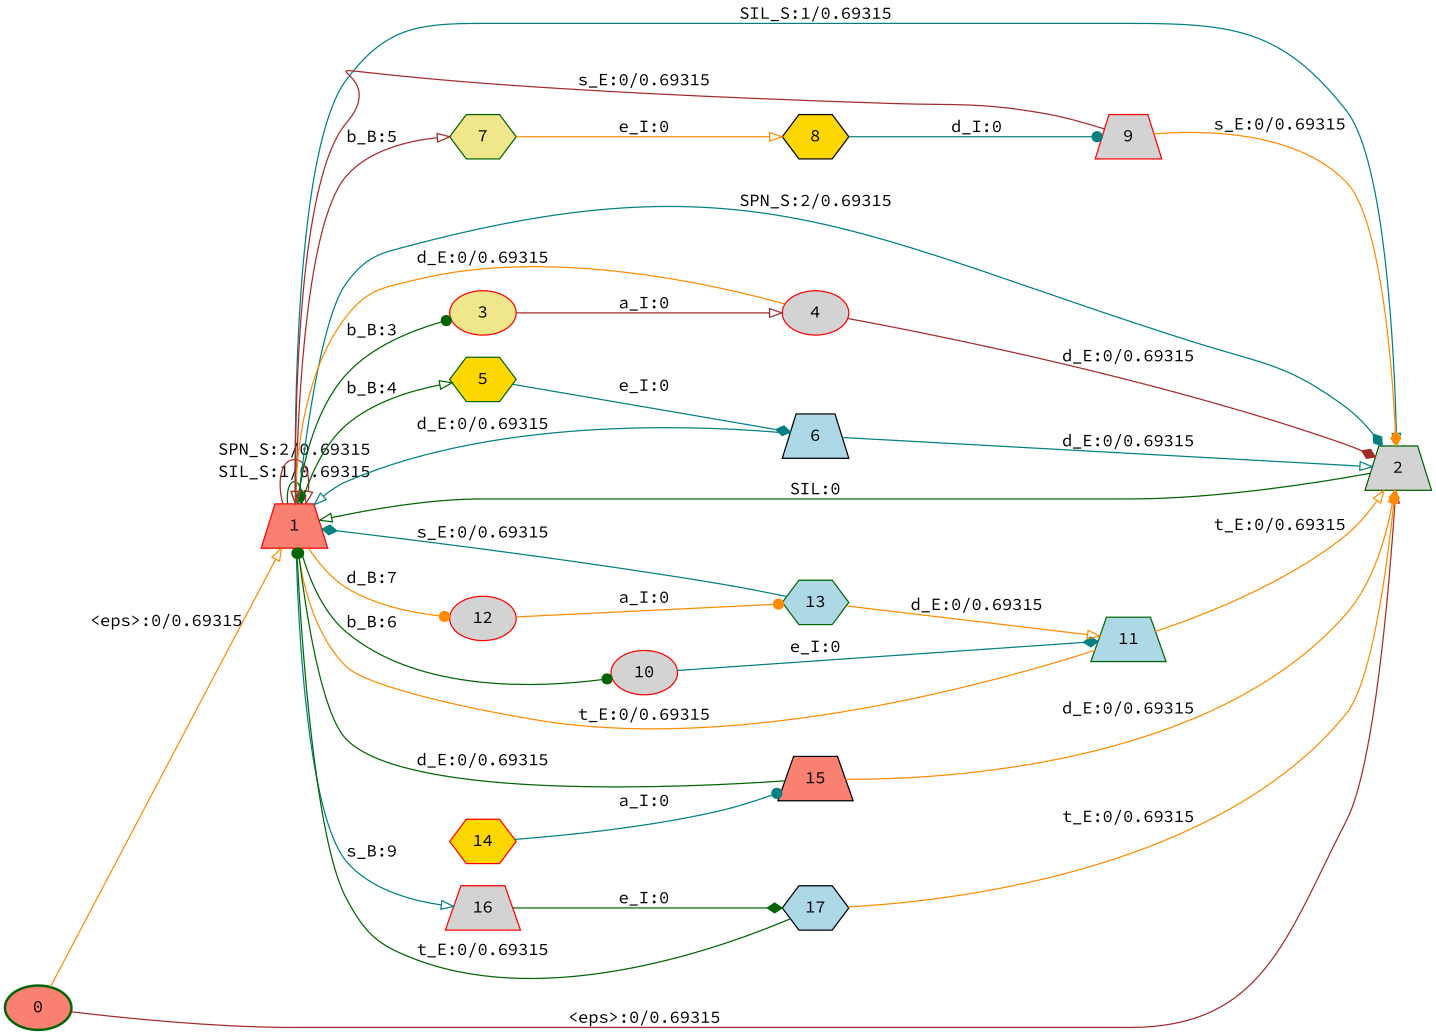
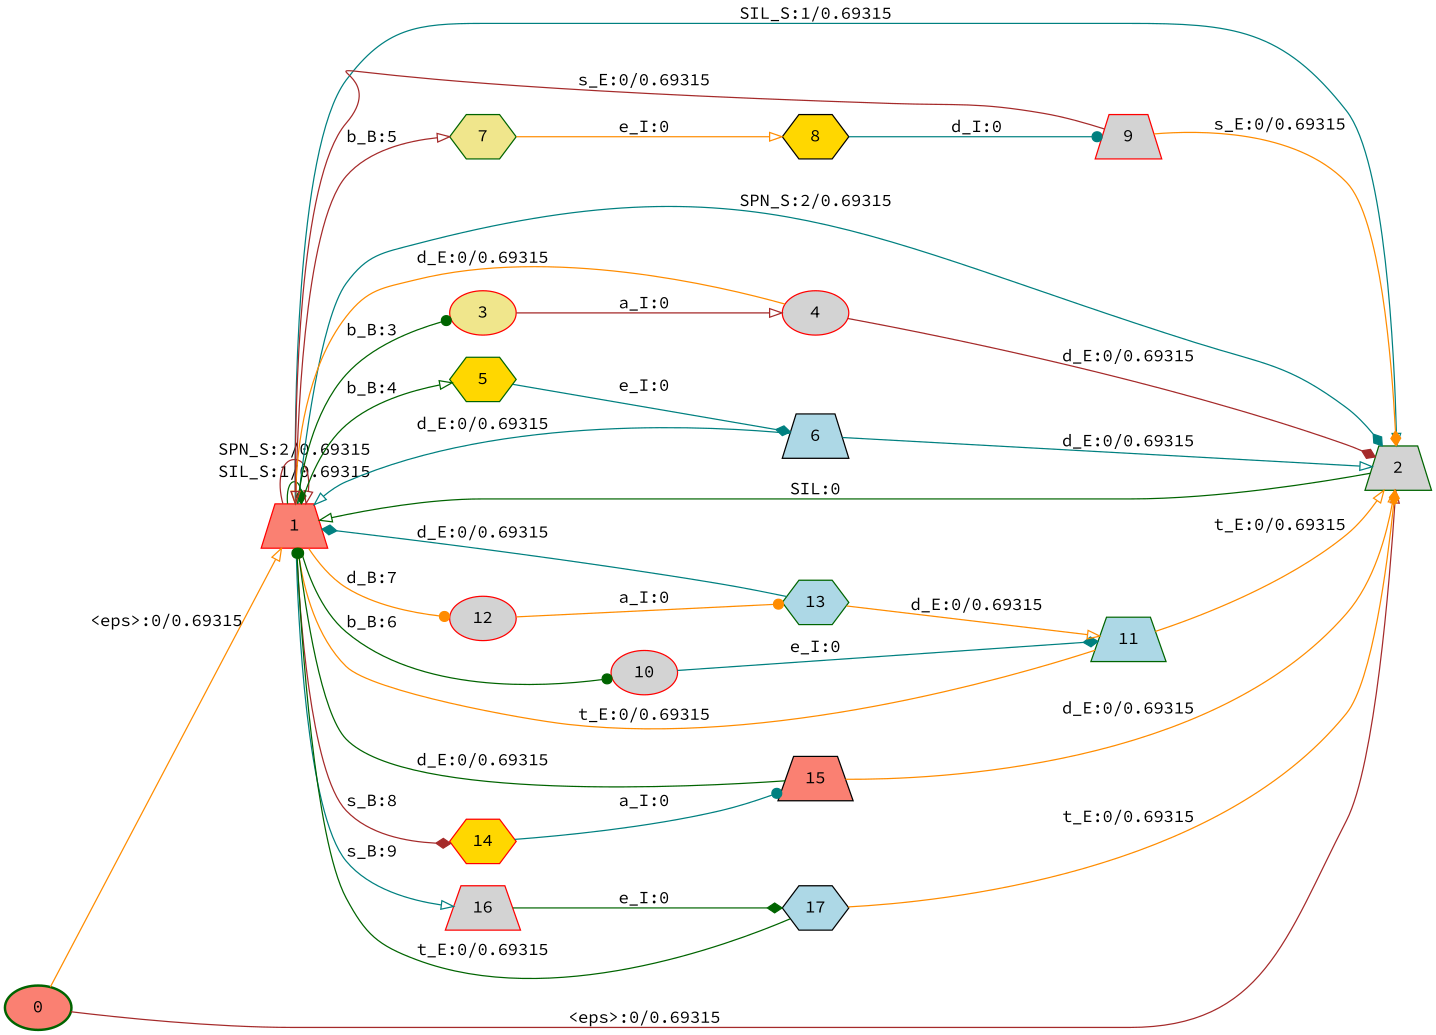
edge "13" -> "1": label "s_E:0/0.69315" -> "d_E:0/0.69315"
edge "1" -> "14": added, label "s_B:8"
